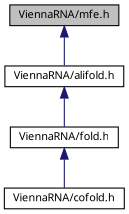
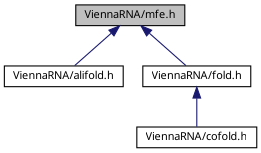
edge "ViennaRNA/fold.h" -> "ViennaRNA/alifold.h": now "ViennaRNA/fold.h" -> "ViennaRNA/mfe.h"
